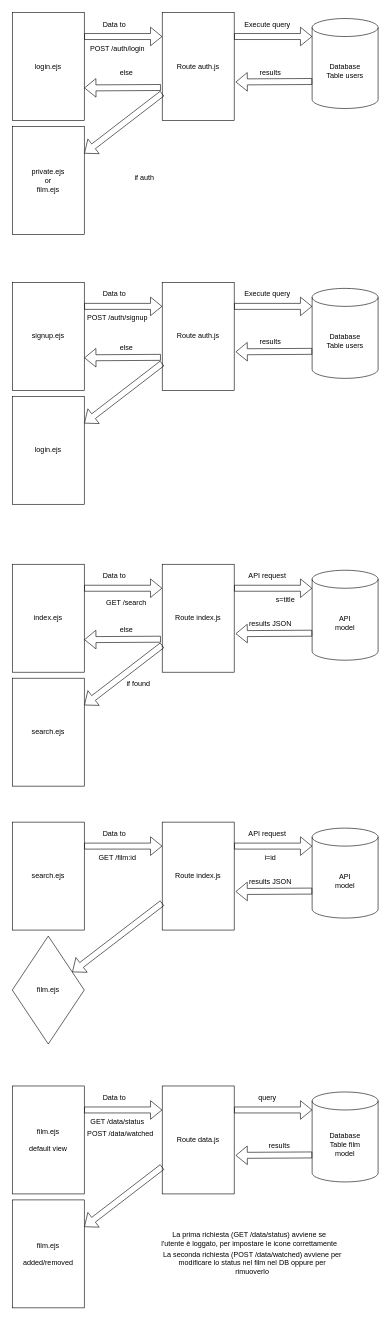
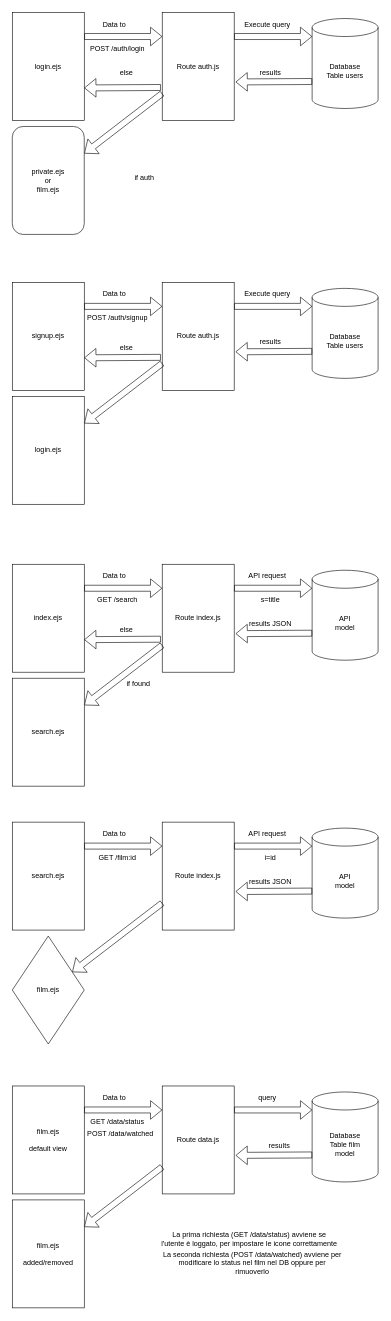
node "private.ejs or film.ejs": shape rectangle -> rounded rectangle
node "s=title": moved (285, 600) -> (270, 600)
node "GET /search": moved (126, 603) -> (117, 600)
